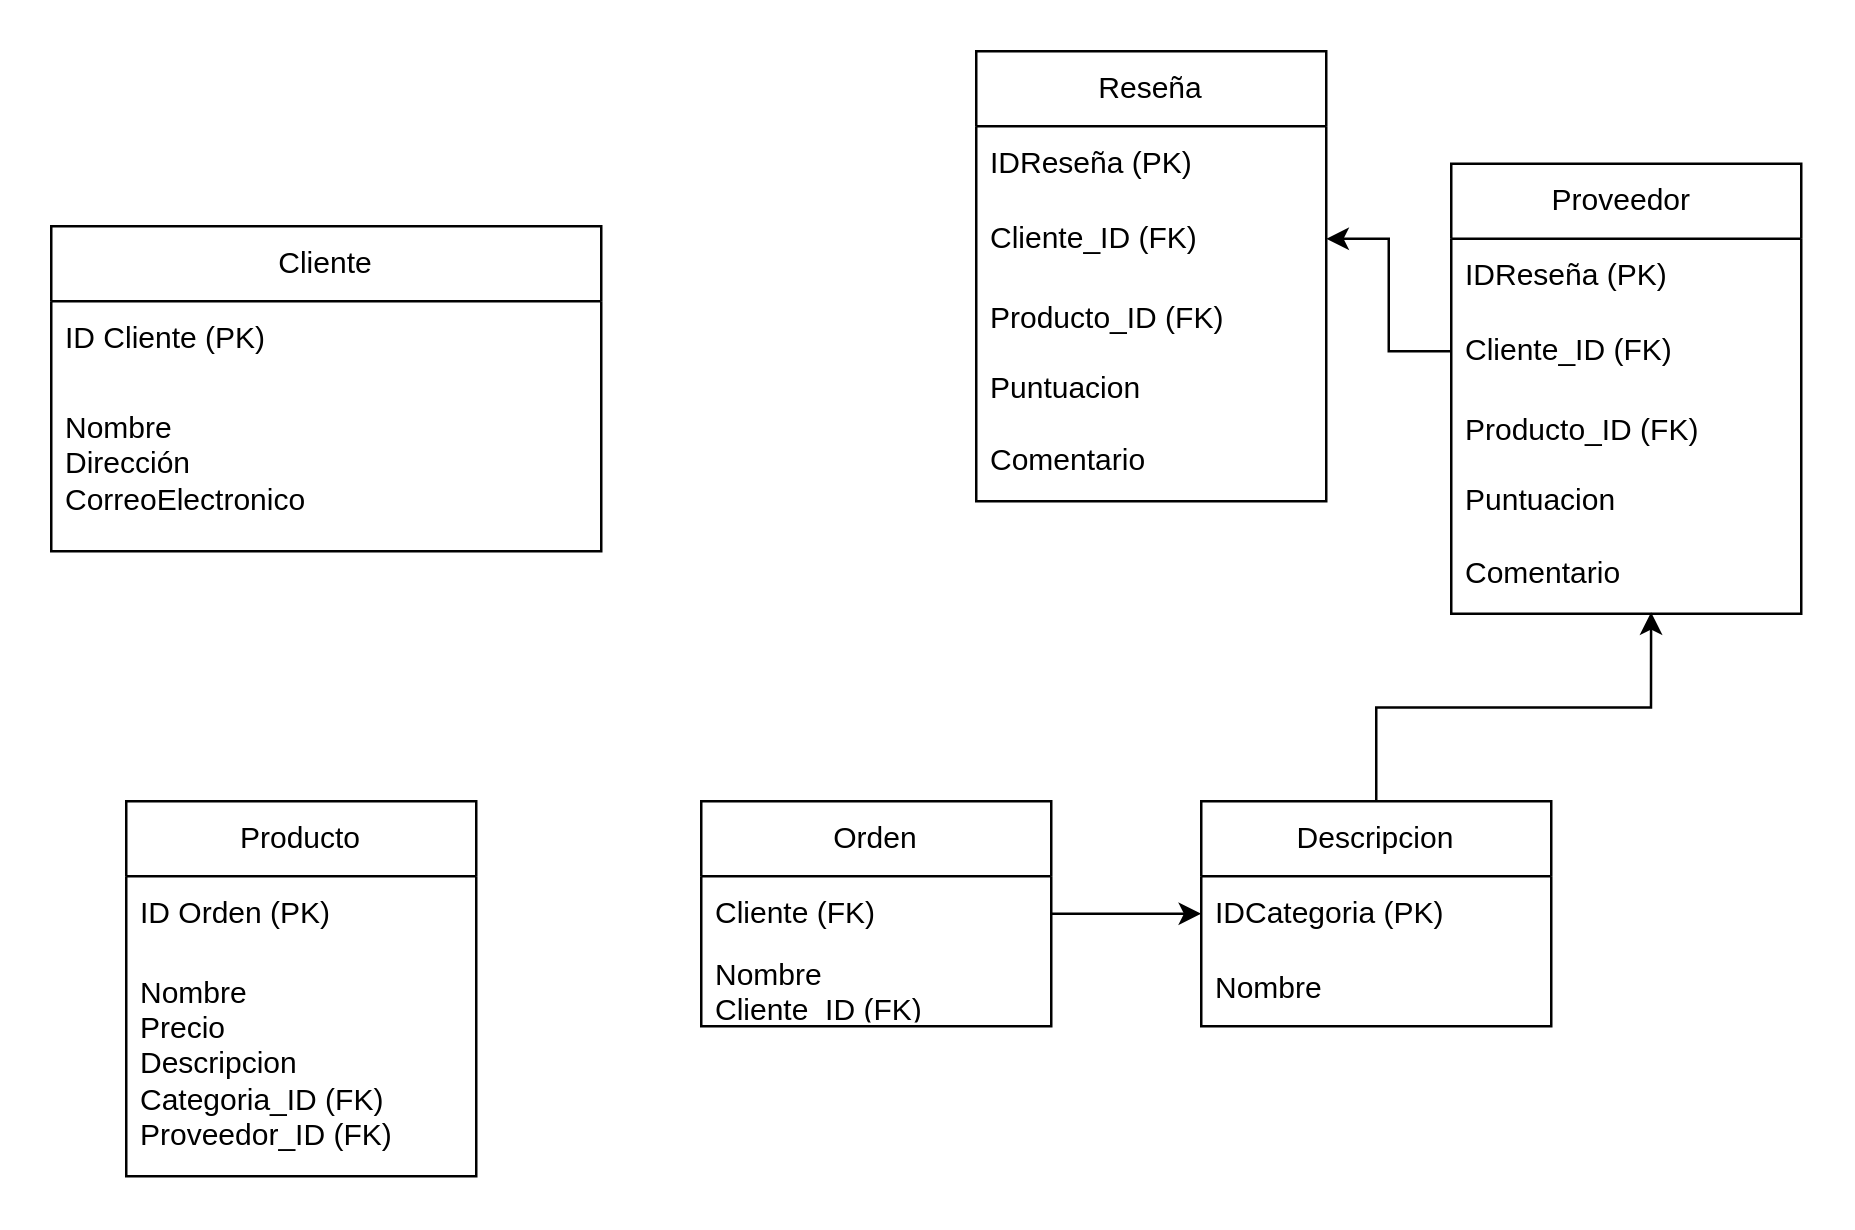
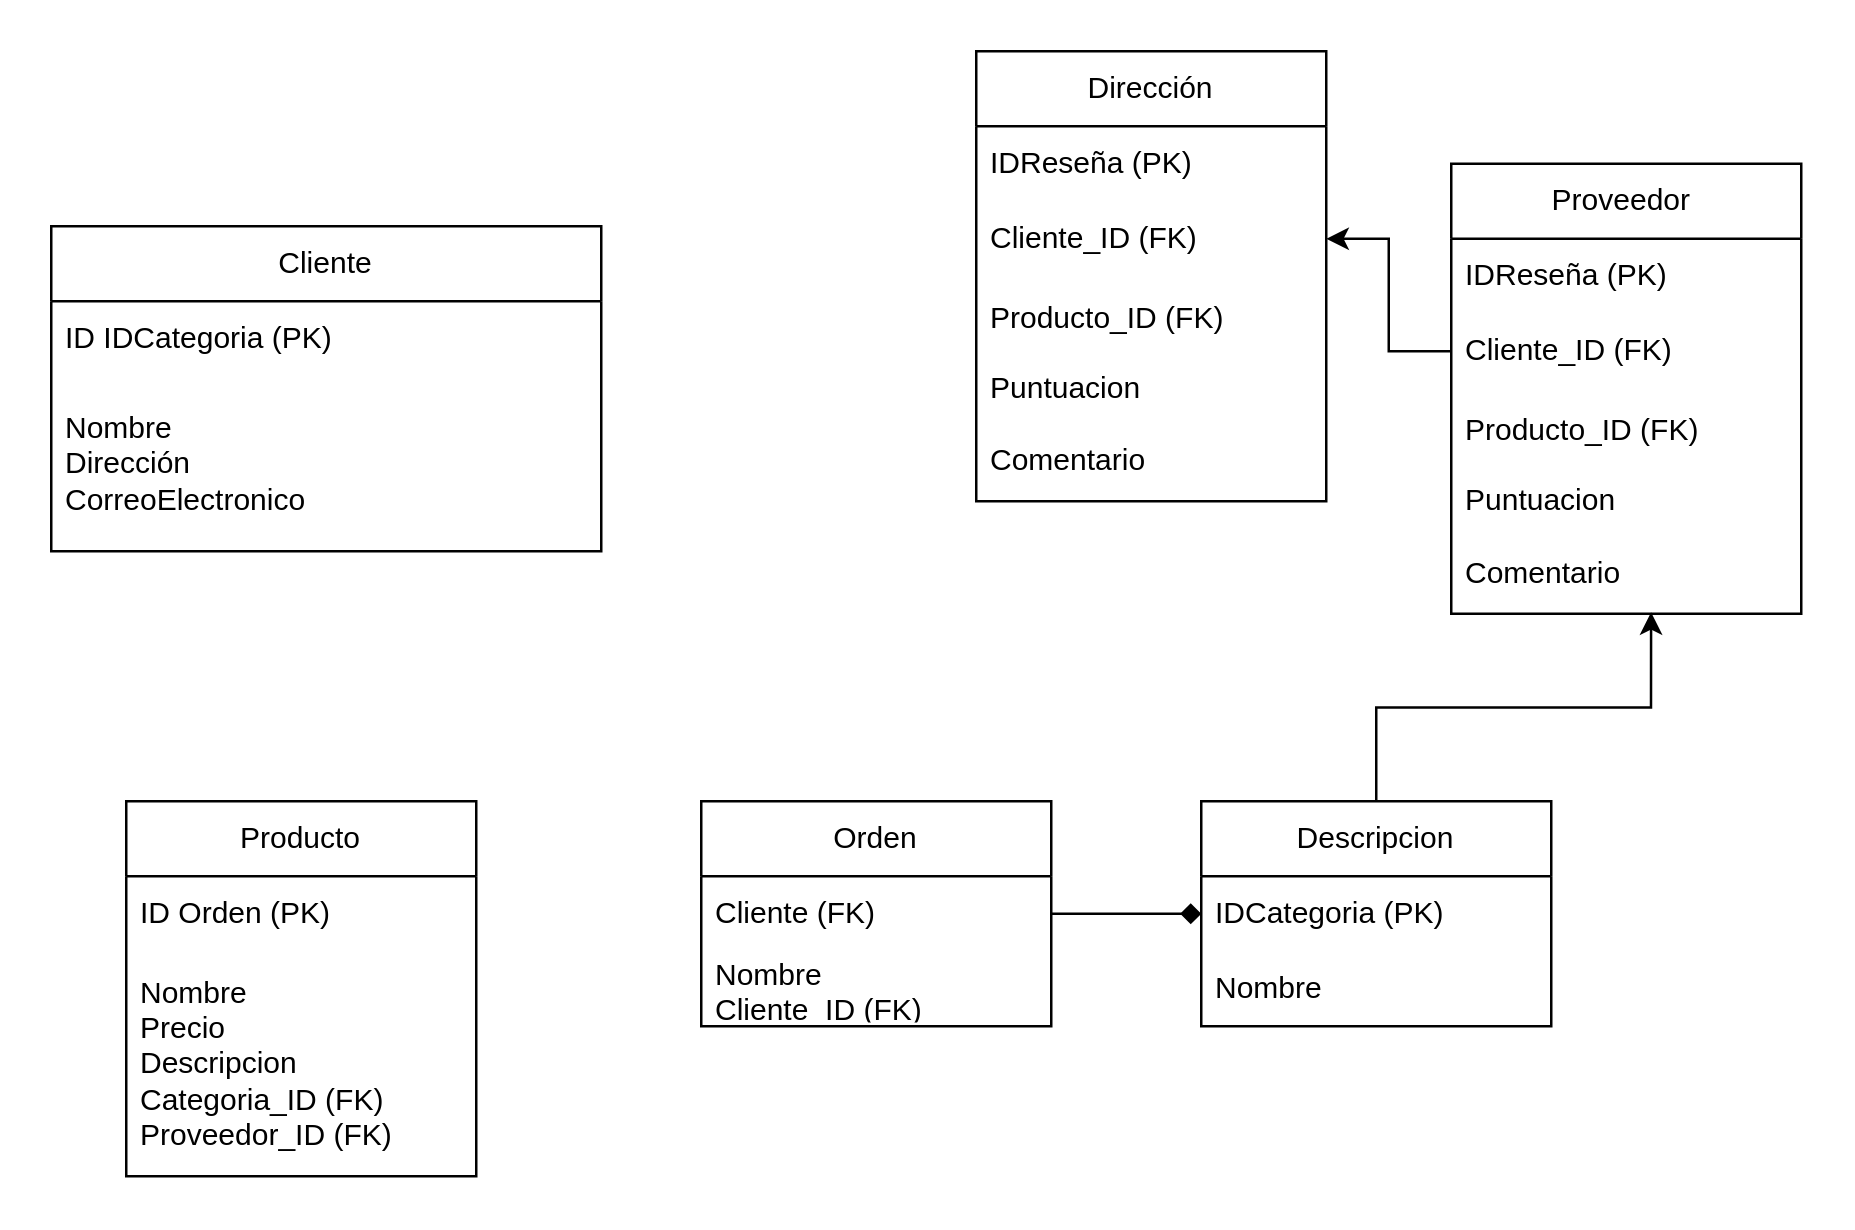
node "Reseña": label "Reseña" -> "Dirección"
node "ID Cliente (PK)": label "ID Cliente (PK)" -> "ID IDCategoria (PK)"
edge "Cliente (FK)" -> "IDCategoria (PK)": arrowhead classic -> diamond
